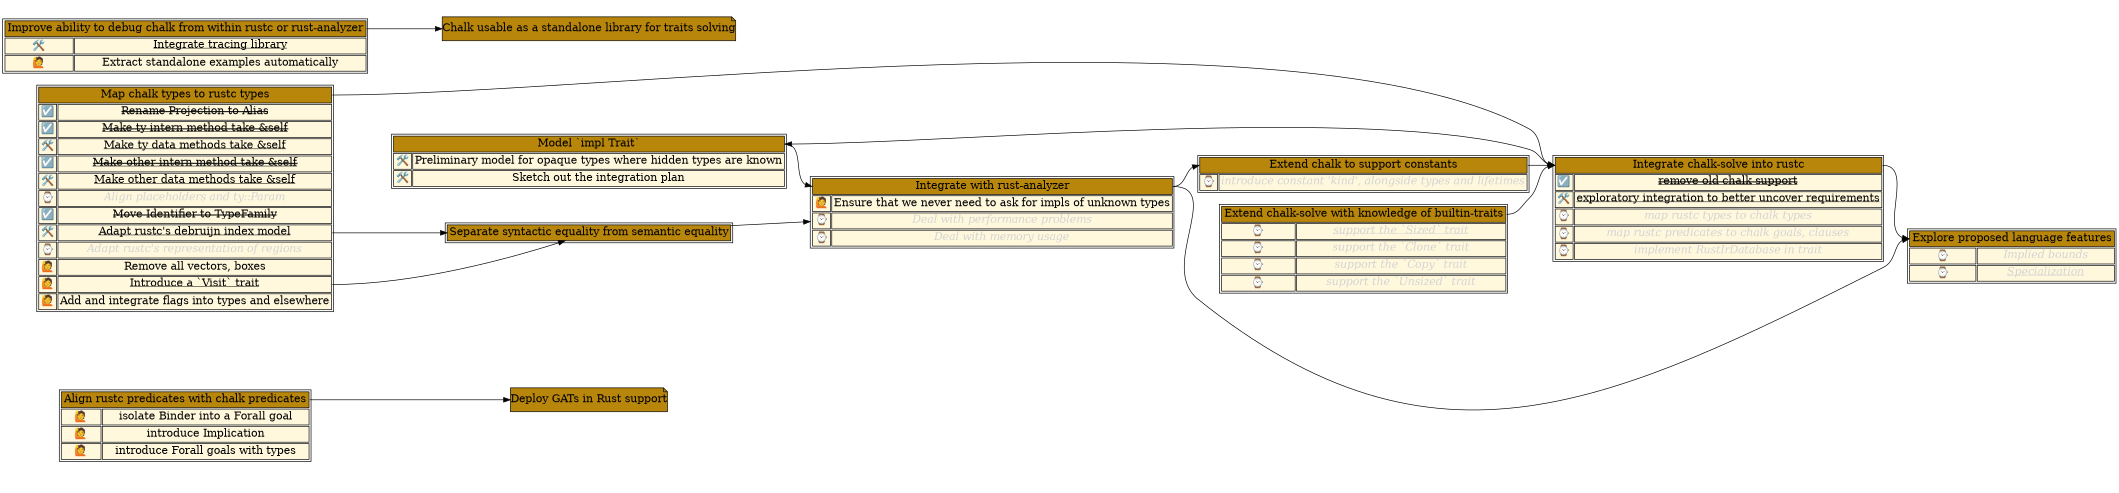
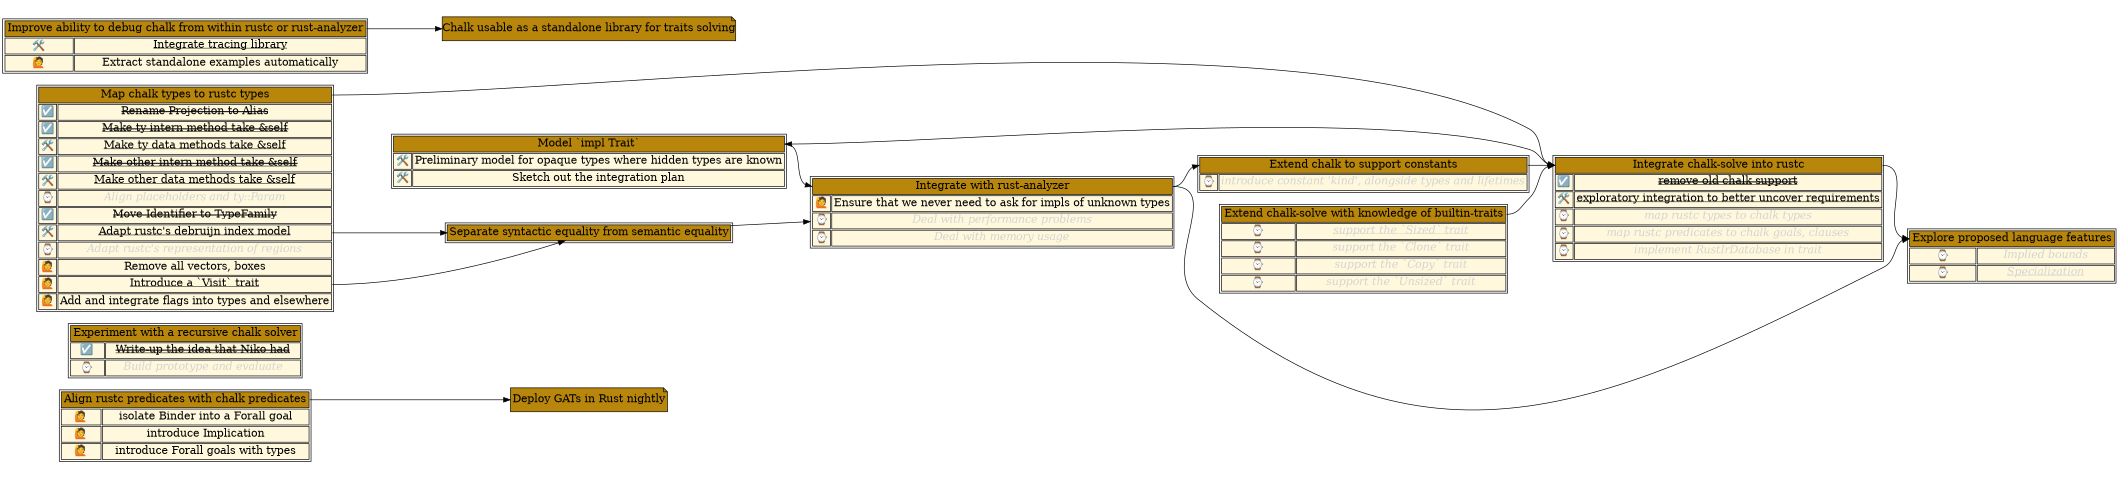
node "Experiment with a recursive chalk solver": added
node "Deploy GATs in Rust support": label "Deploy GATs in Rust support" -> "Deploy GATs in Rust nightly"
